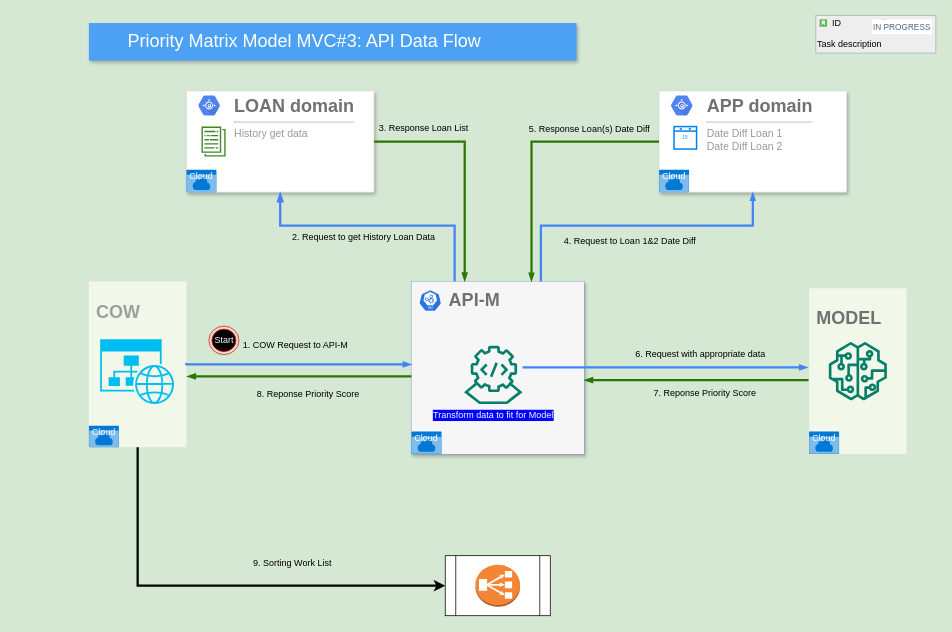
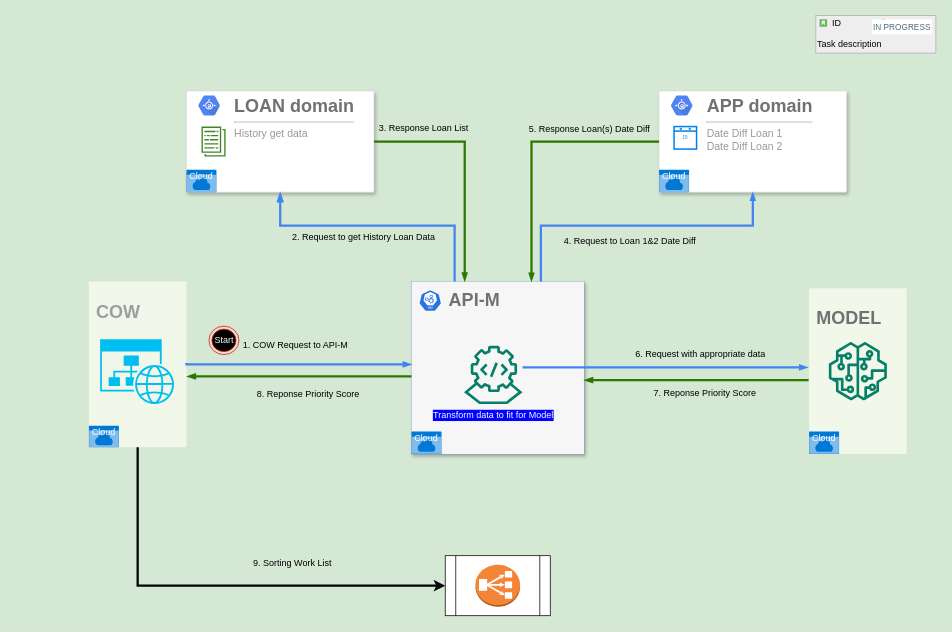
node "Priority Matrix Model MVC#3: API Data Flow": removed
